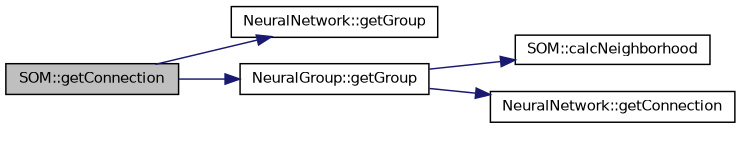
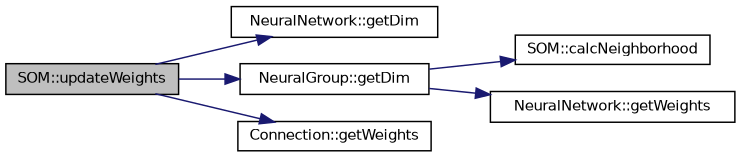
node "NeuralNetwork::getGroup": label "NeuralNetwork::getGroup" -> "NeuralNetwork::getDim"
node "SOM::getConnection": label "SOM::getConnection" -> "SOM::updateWeights"
node "NeuralGroup::getGroup": label "NeuralGroup::getGroup" -> "NeuralGroup::getDim"
node "NeuralNetwork::getConnection": label "NeuralNetwork::getConnection" -> "NeuralNetwork::getWeights"
node "Connection::getWeights": added
